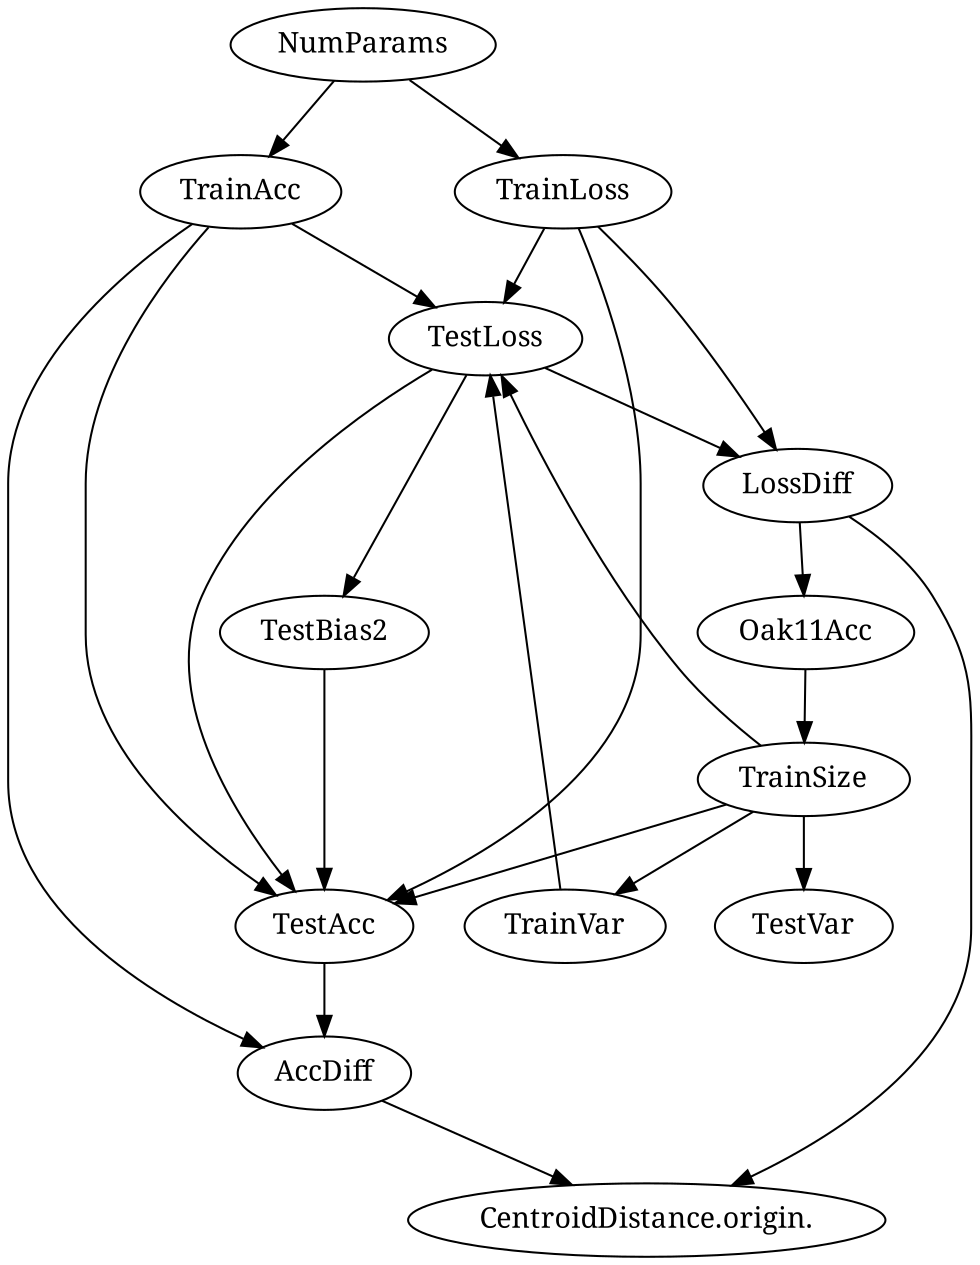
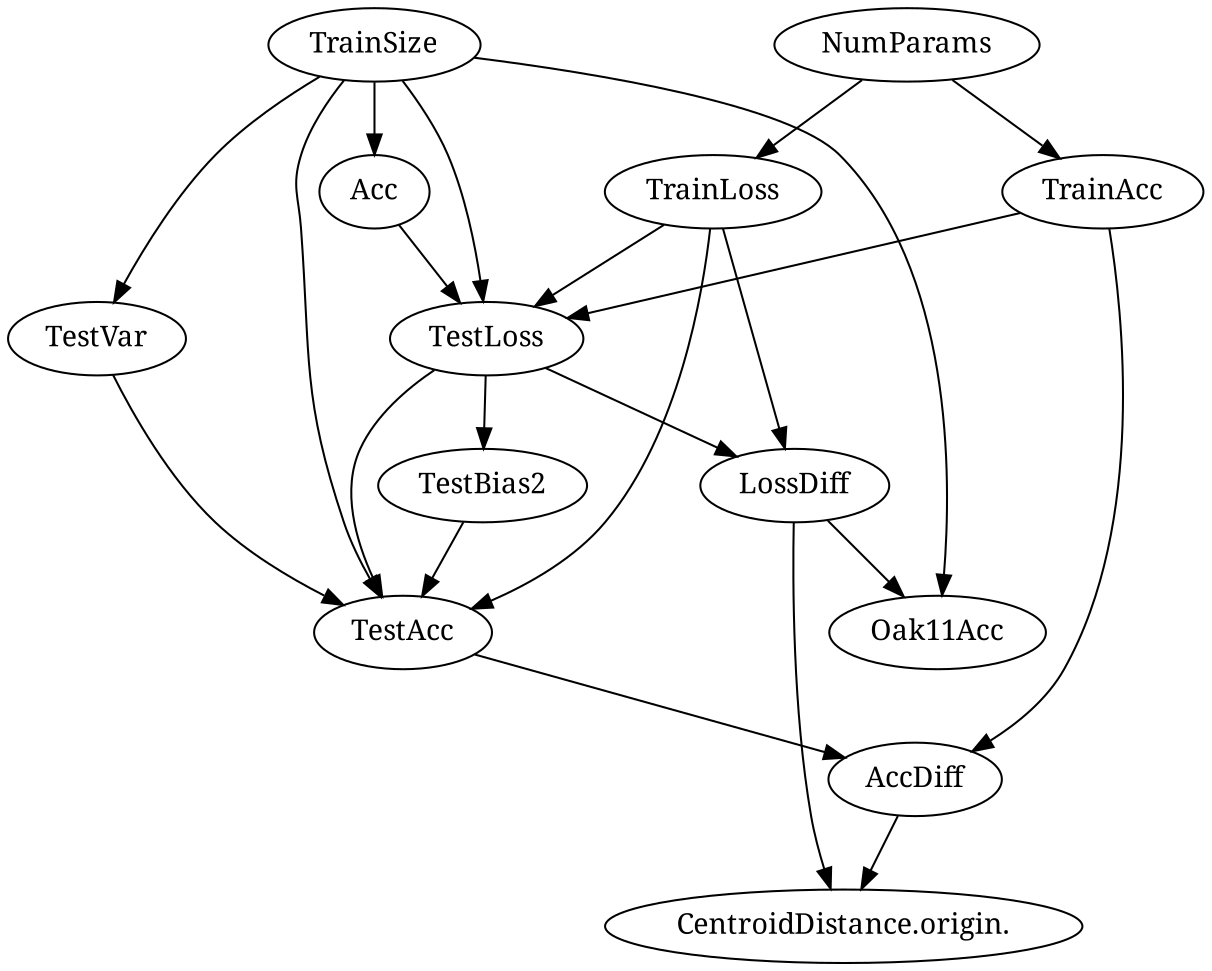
edge "TrainAcc" -> "TestAcc": now "TestVar" -> "TestAcc"
edge "Oak11Acc" -> "TrainSize": reversed
node "TrainVar": label "TrainVar" -> "Acc"
